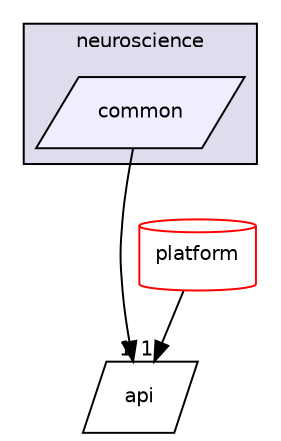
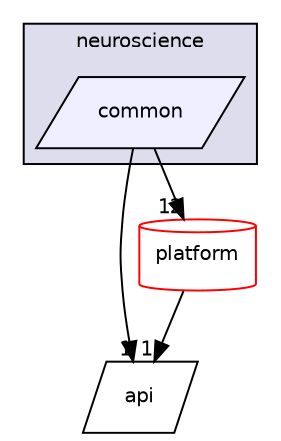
edge "common" -> "platform": added
